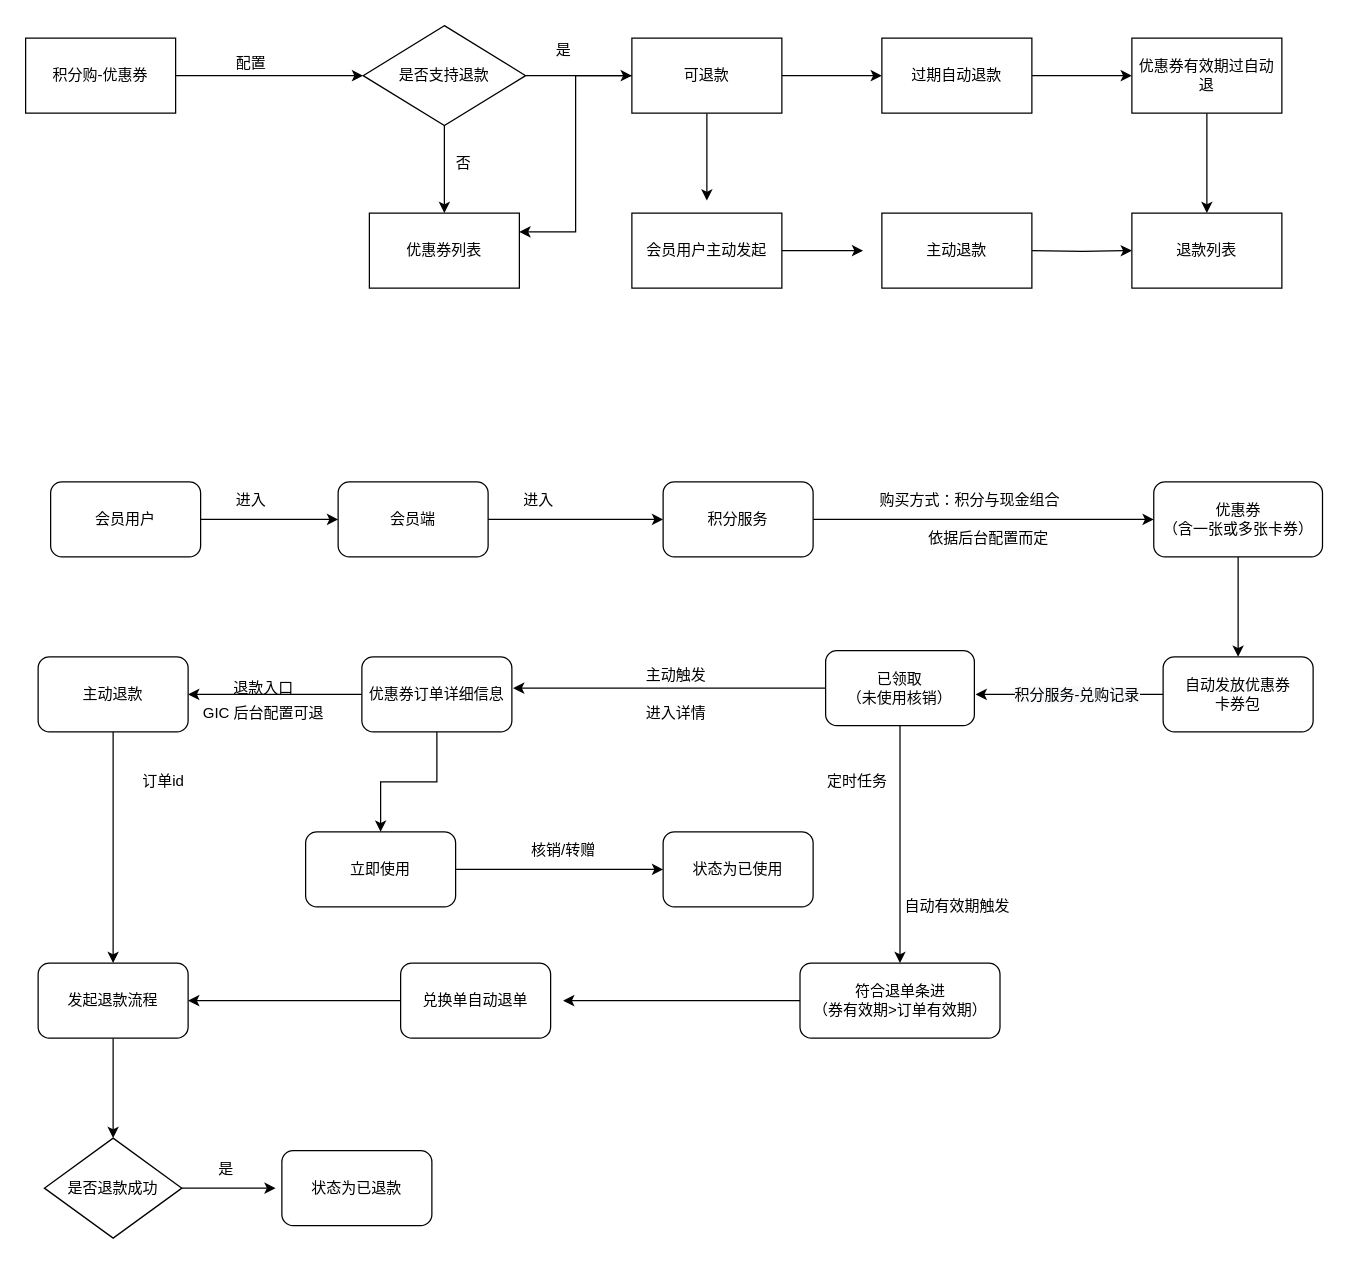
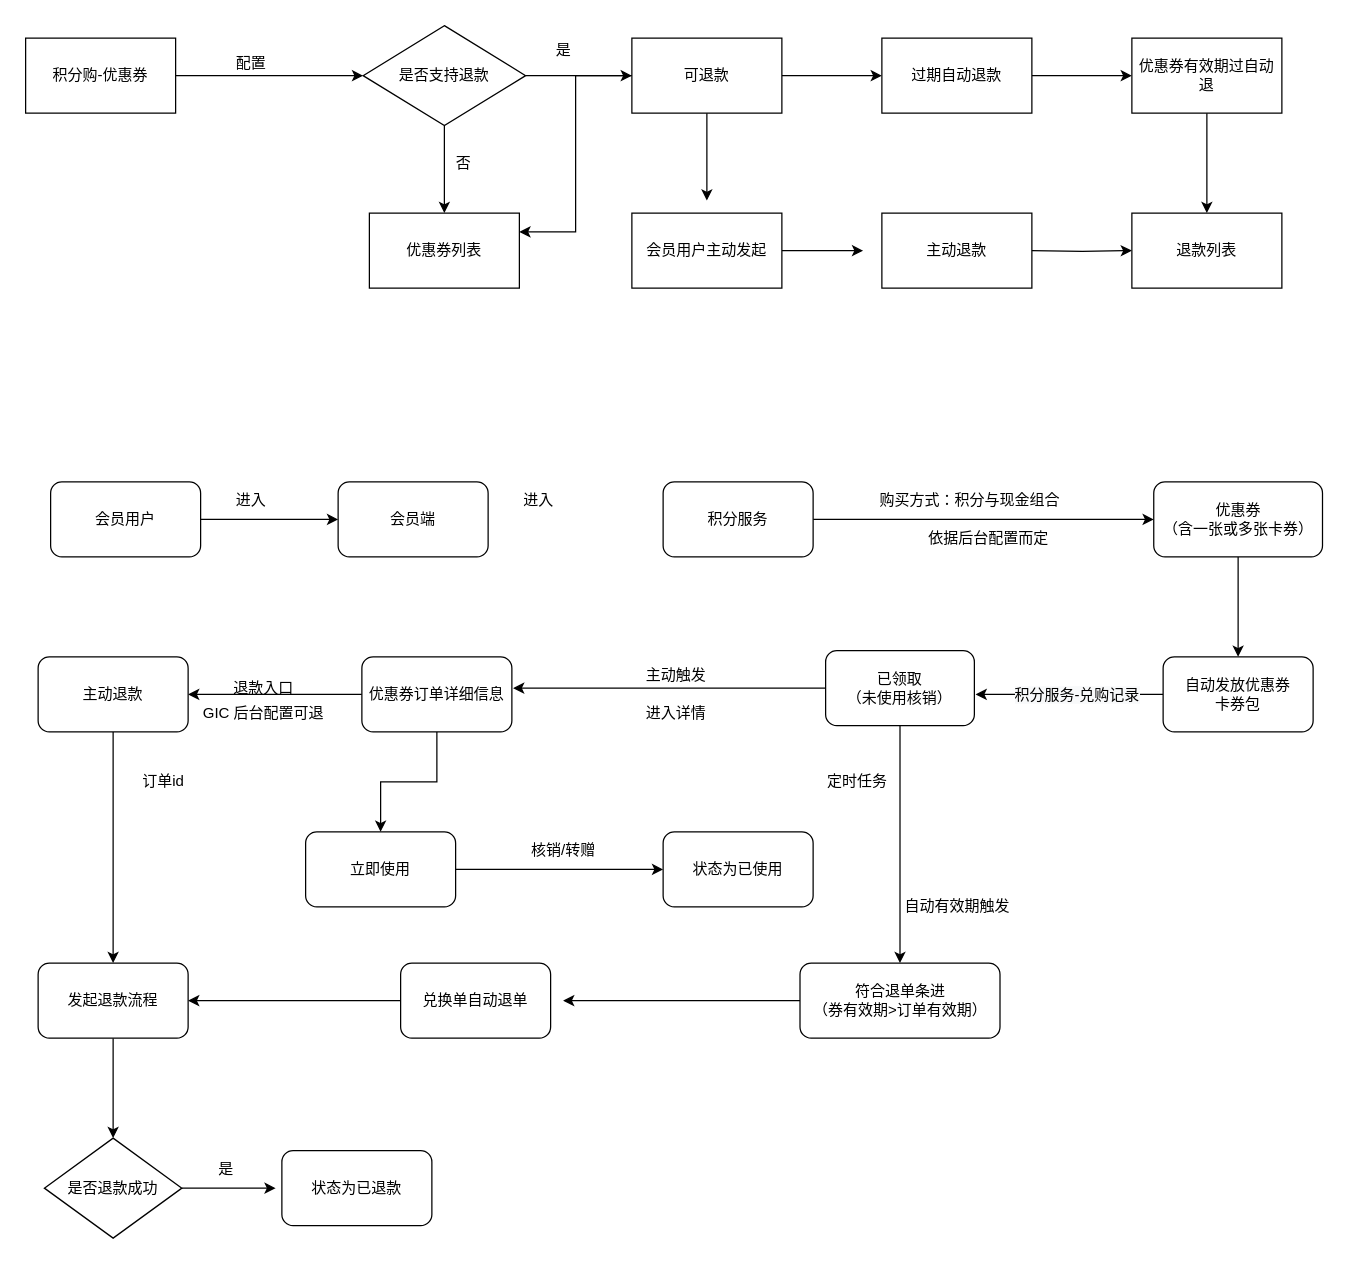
edge "会员端" -> "积分服务": removed
